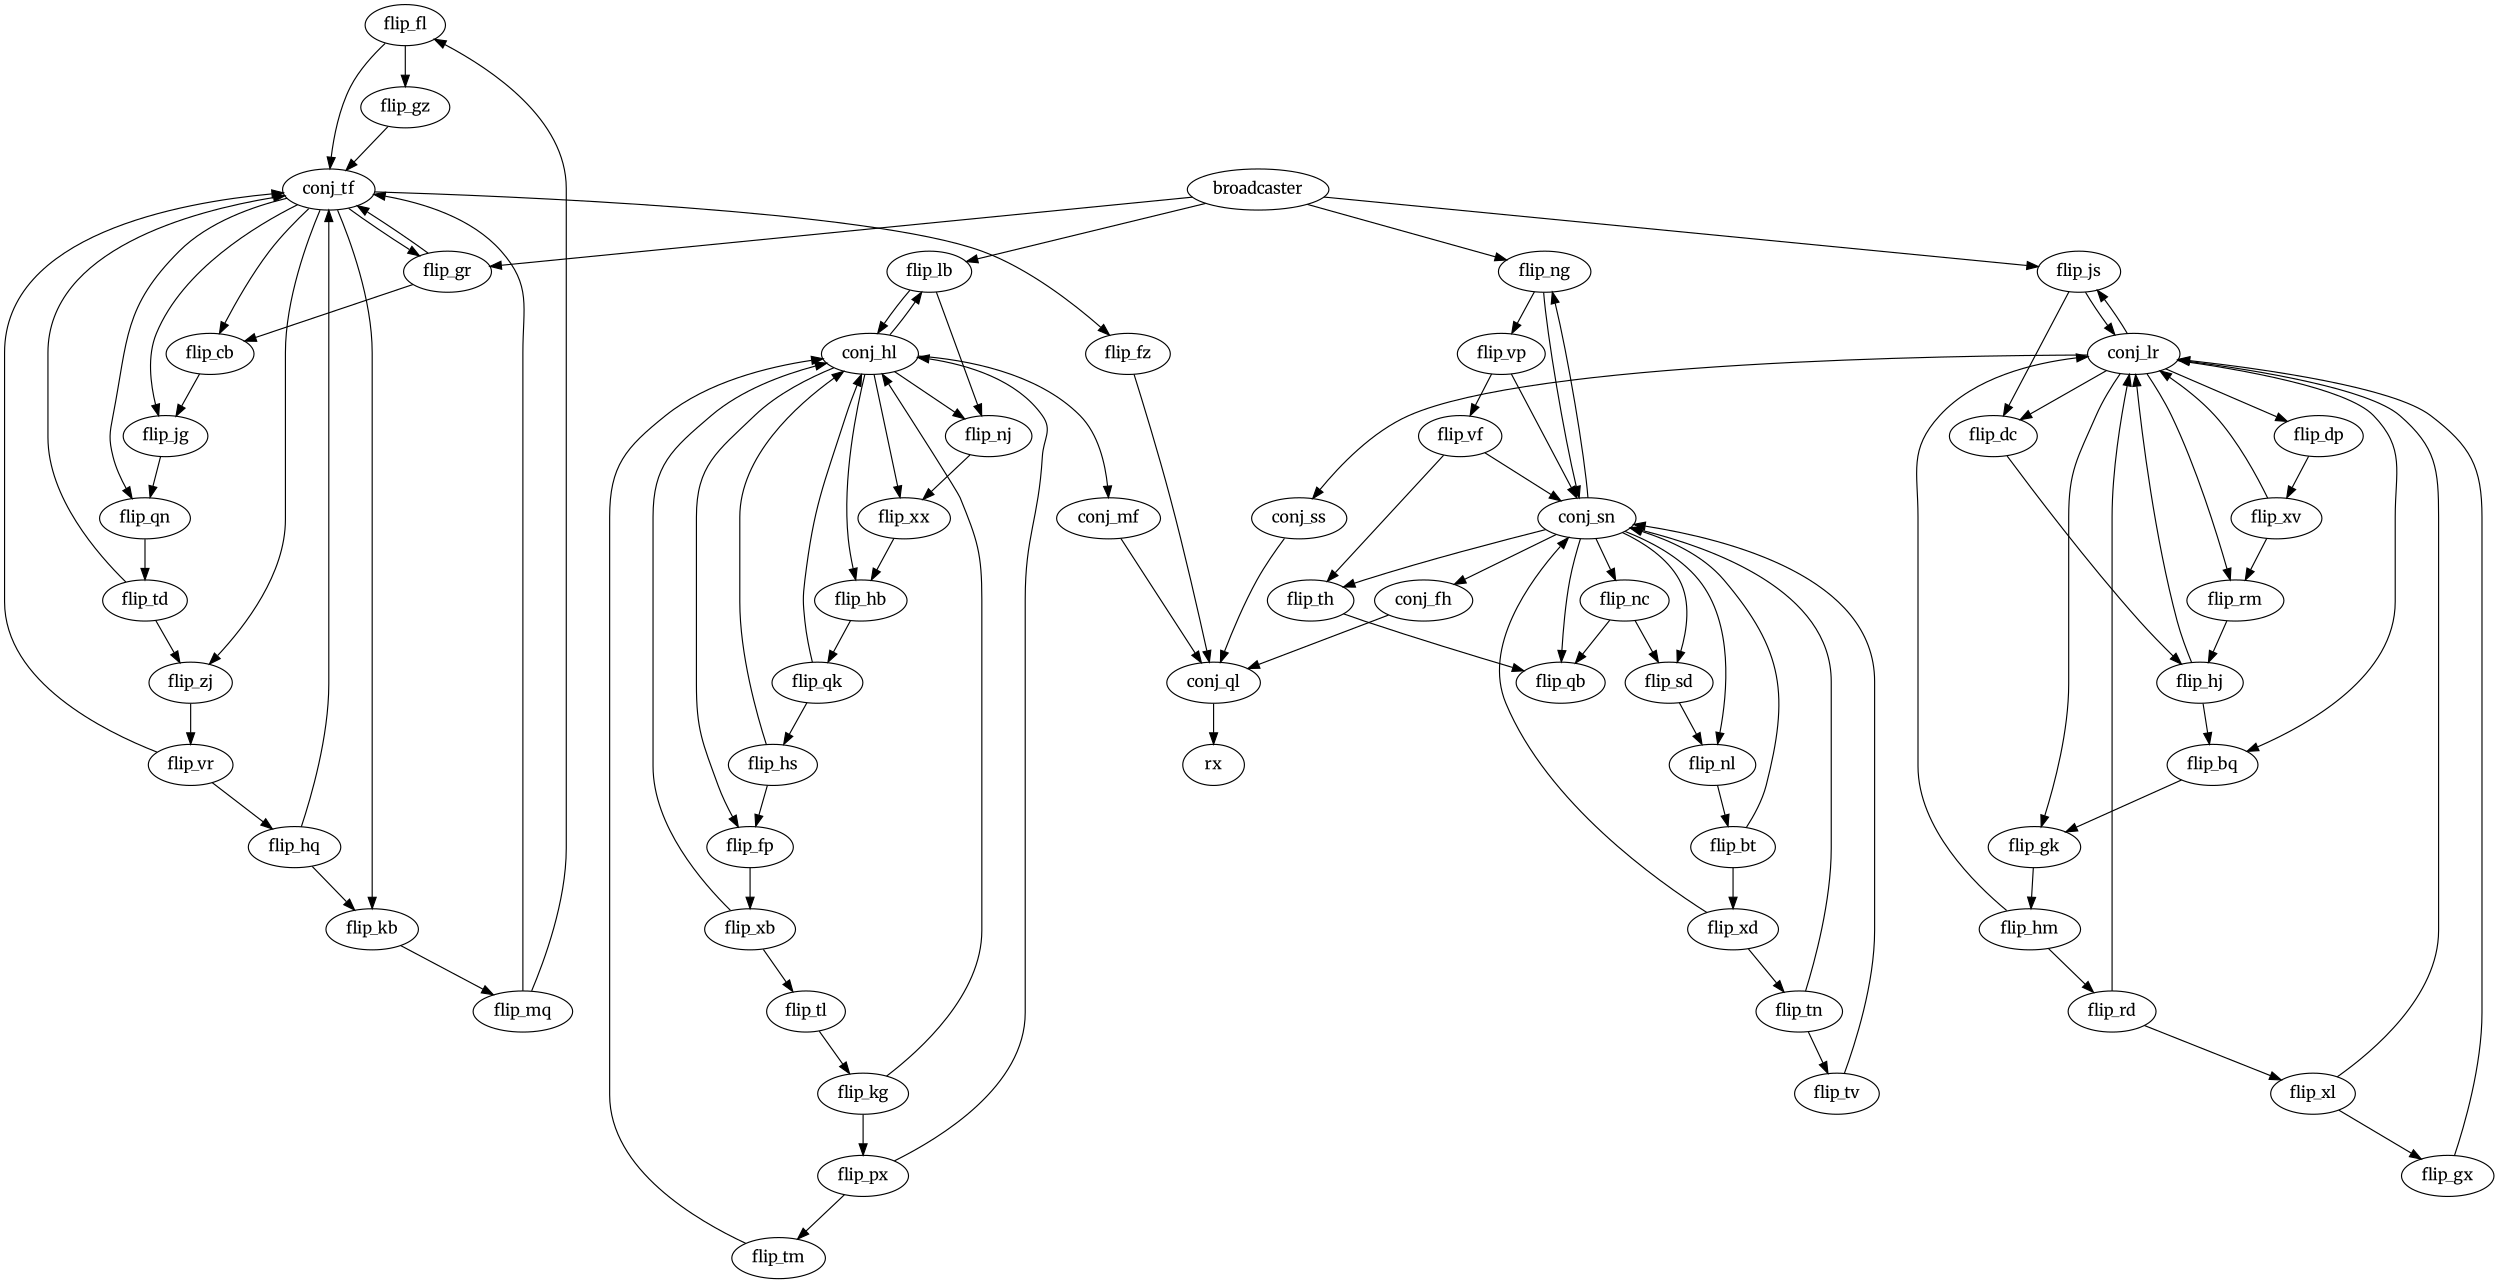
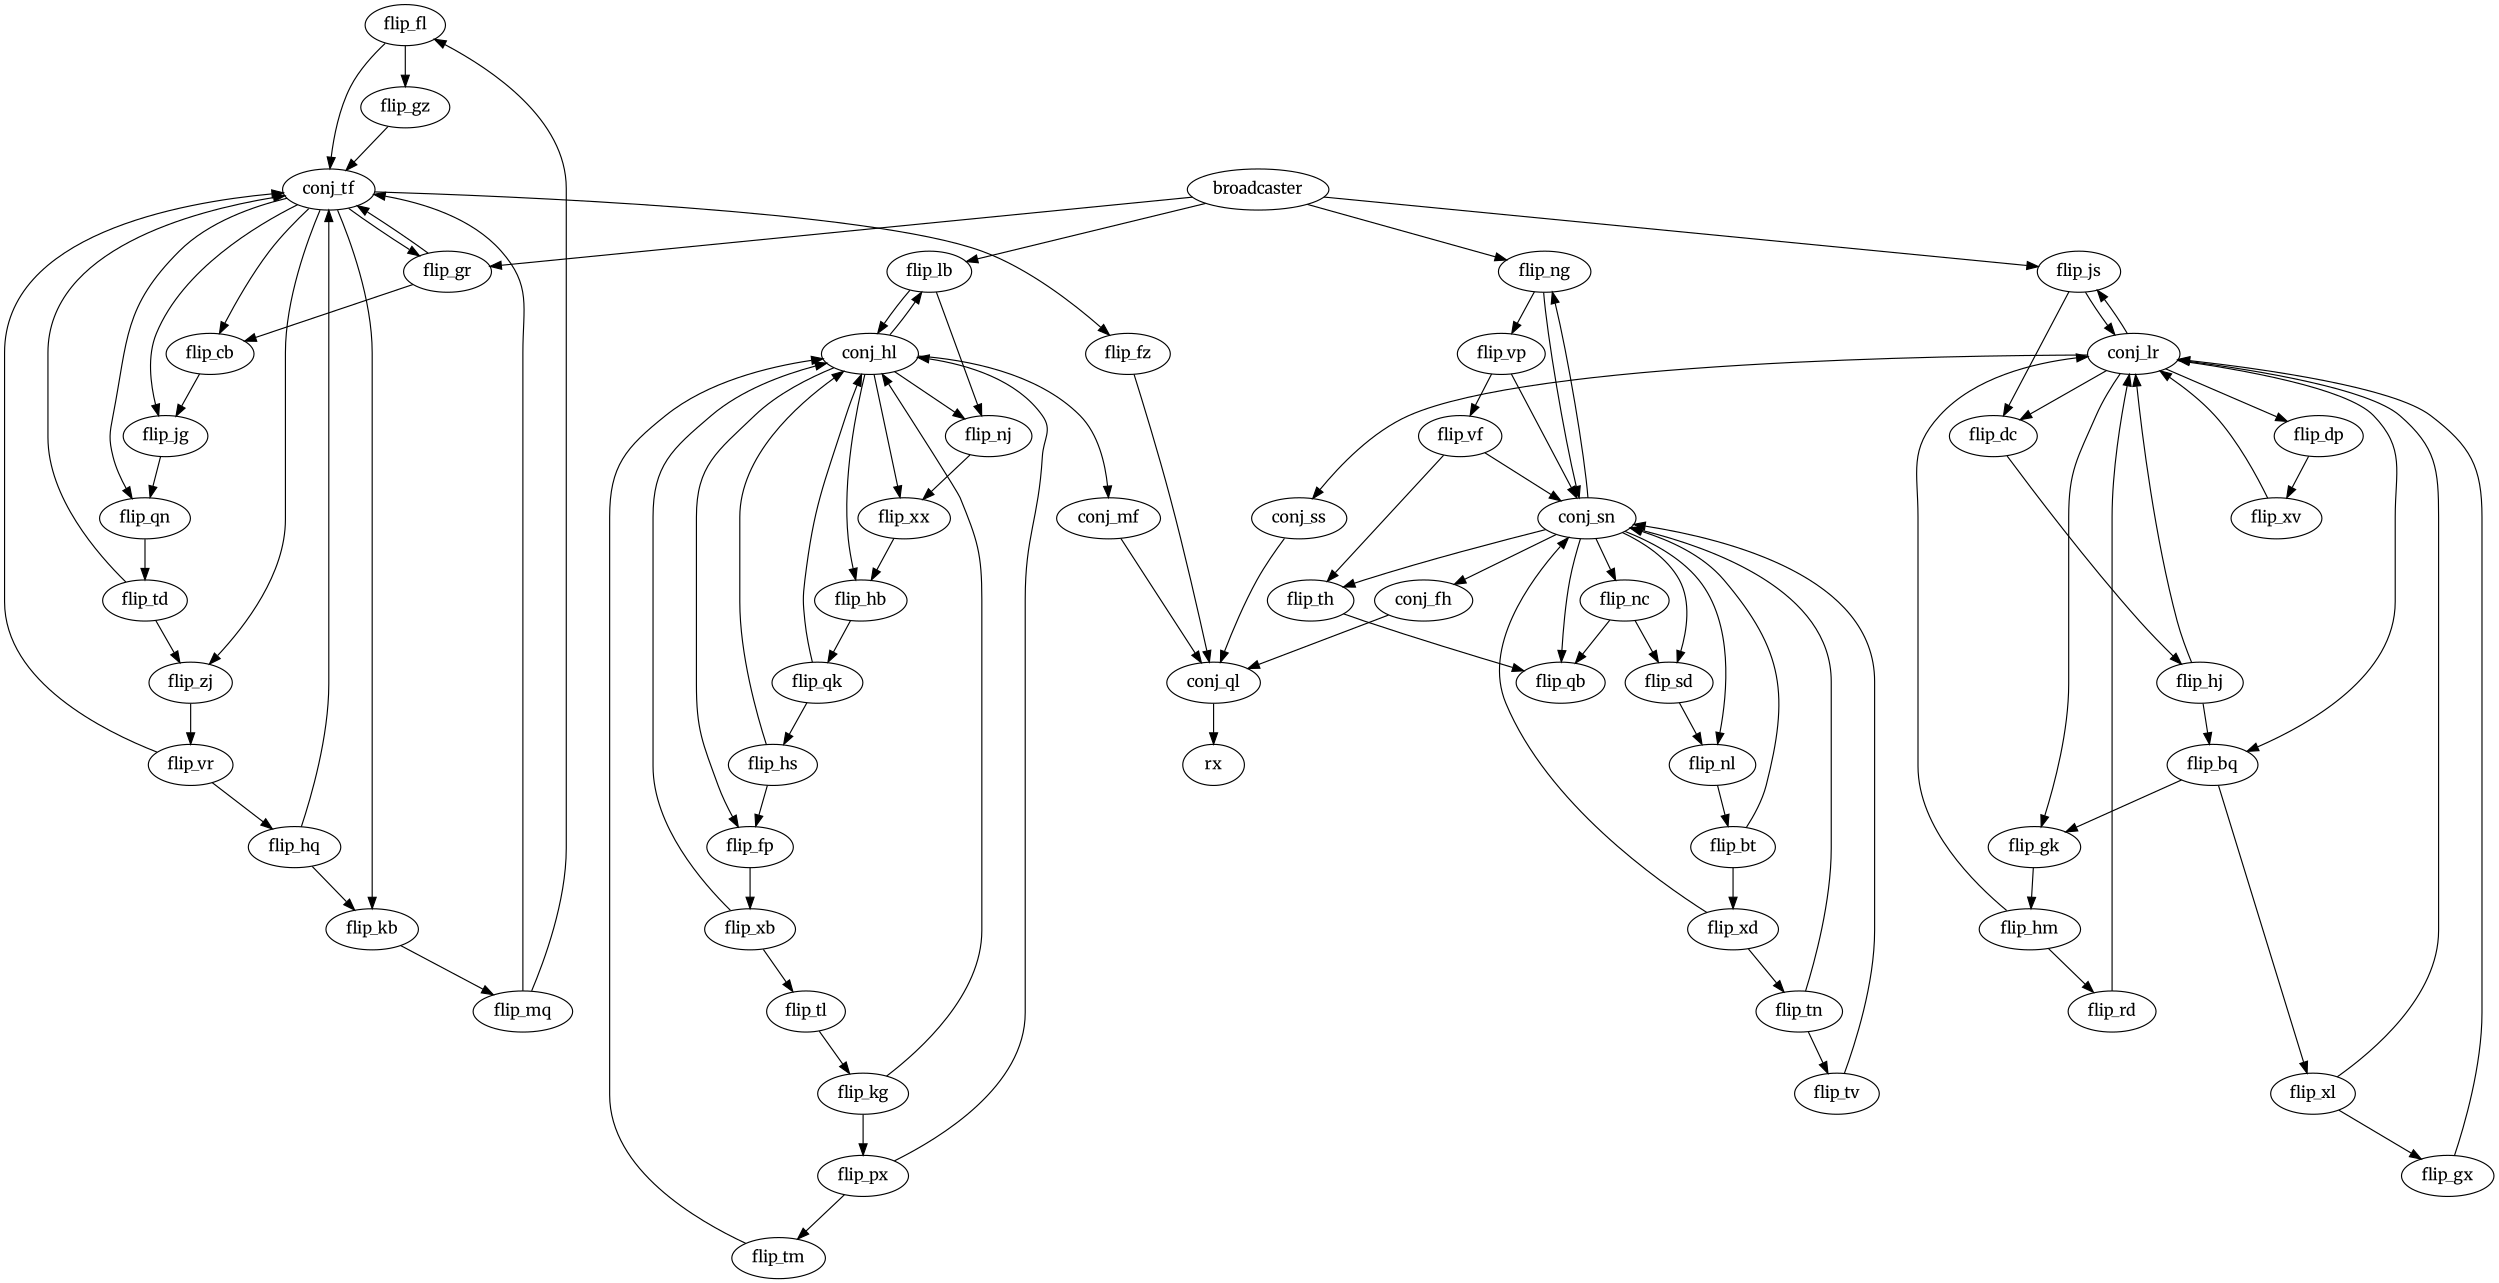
node "flip_rm": removed
edge "flip_rd" -> "flip_xl": now "flip_bq" -> "flip_xl"
